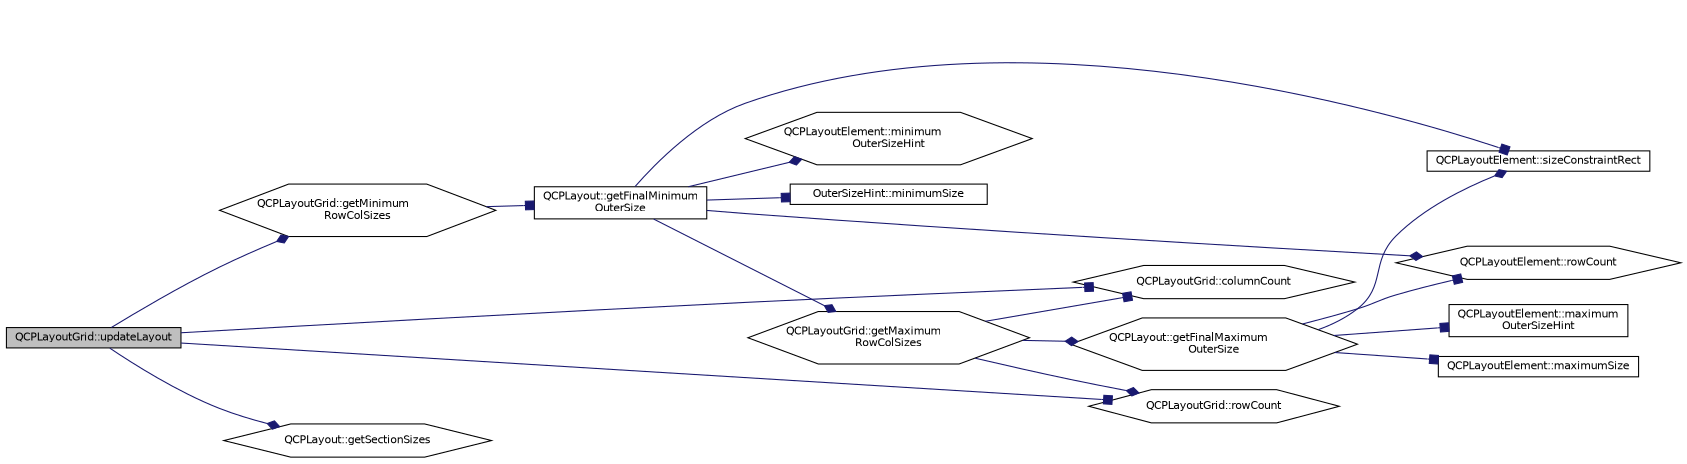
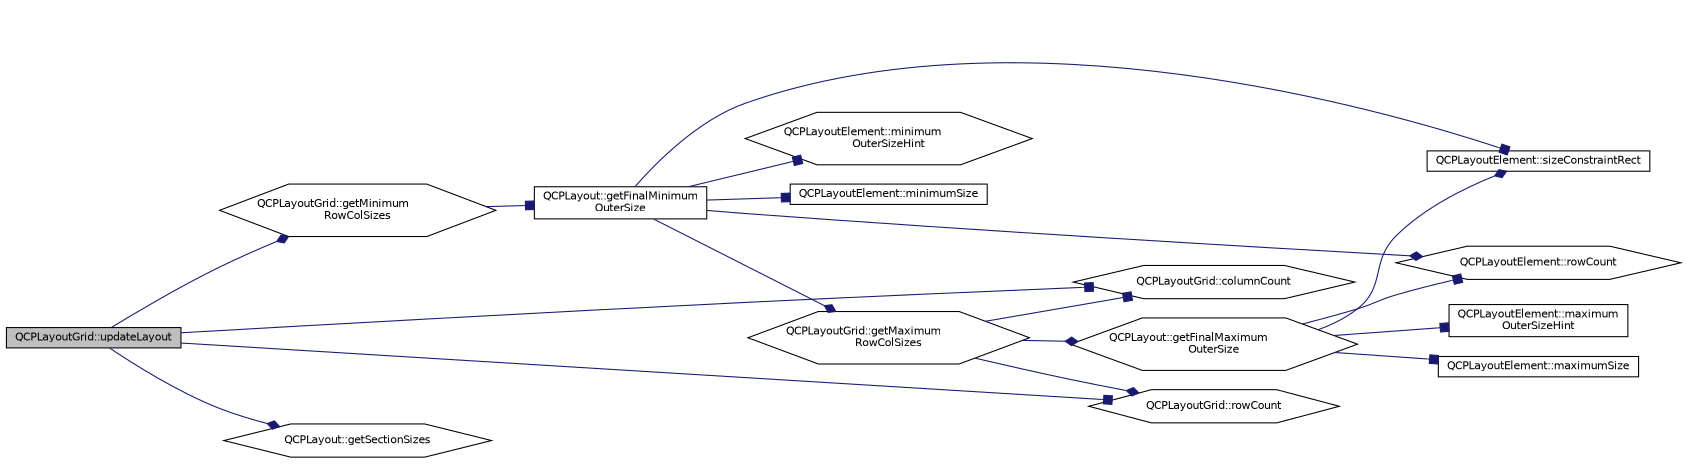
edge "QCPLayout::getFinalMinimum OuterSize" -> "QCPLayoutElement::minimum OuterSizeHint": arrowhead diamond -> box
node "OuterSizeHint::minimumSize": label "OuterSizeHint::minimumSize" -> "QCPLayoutElement::minimumSize"
